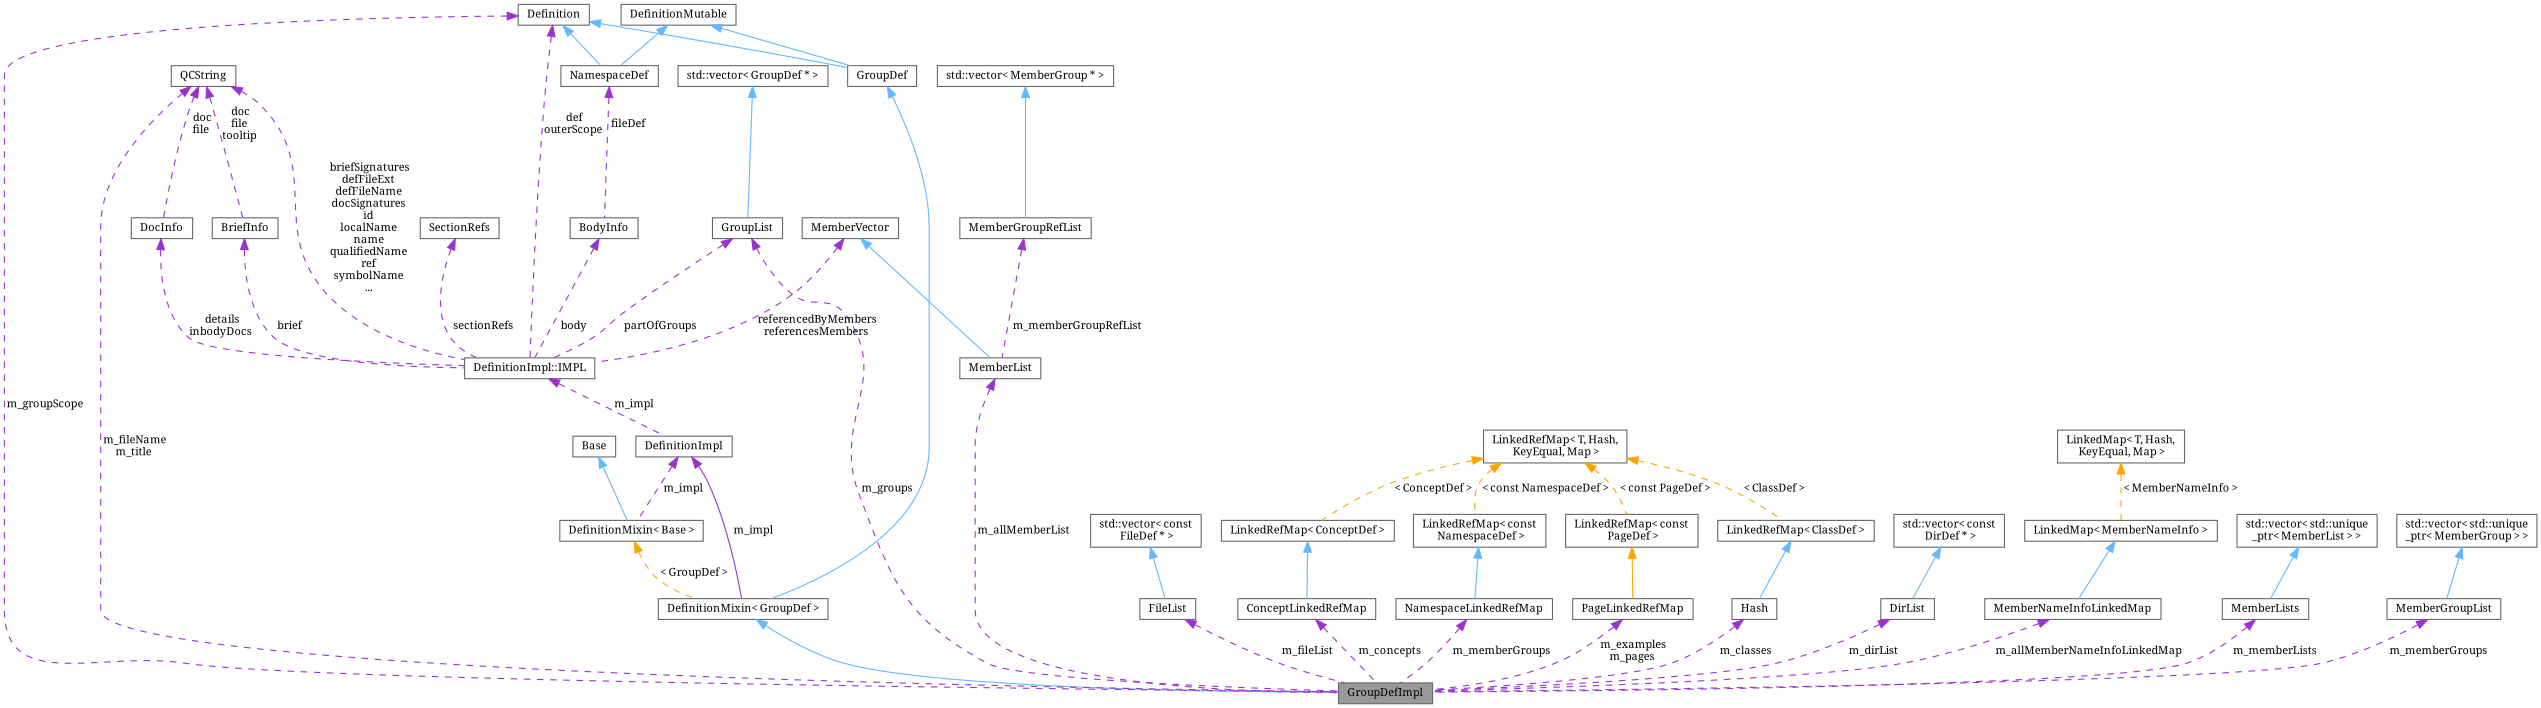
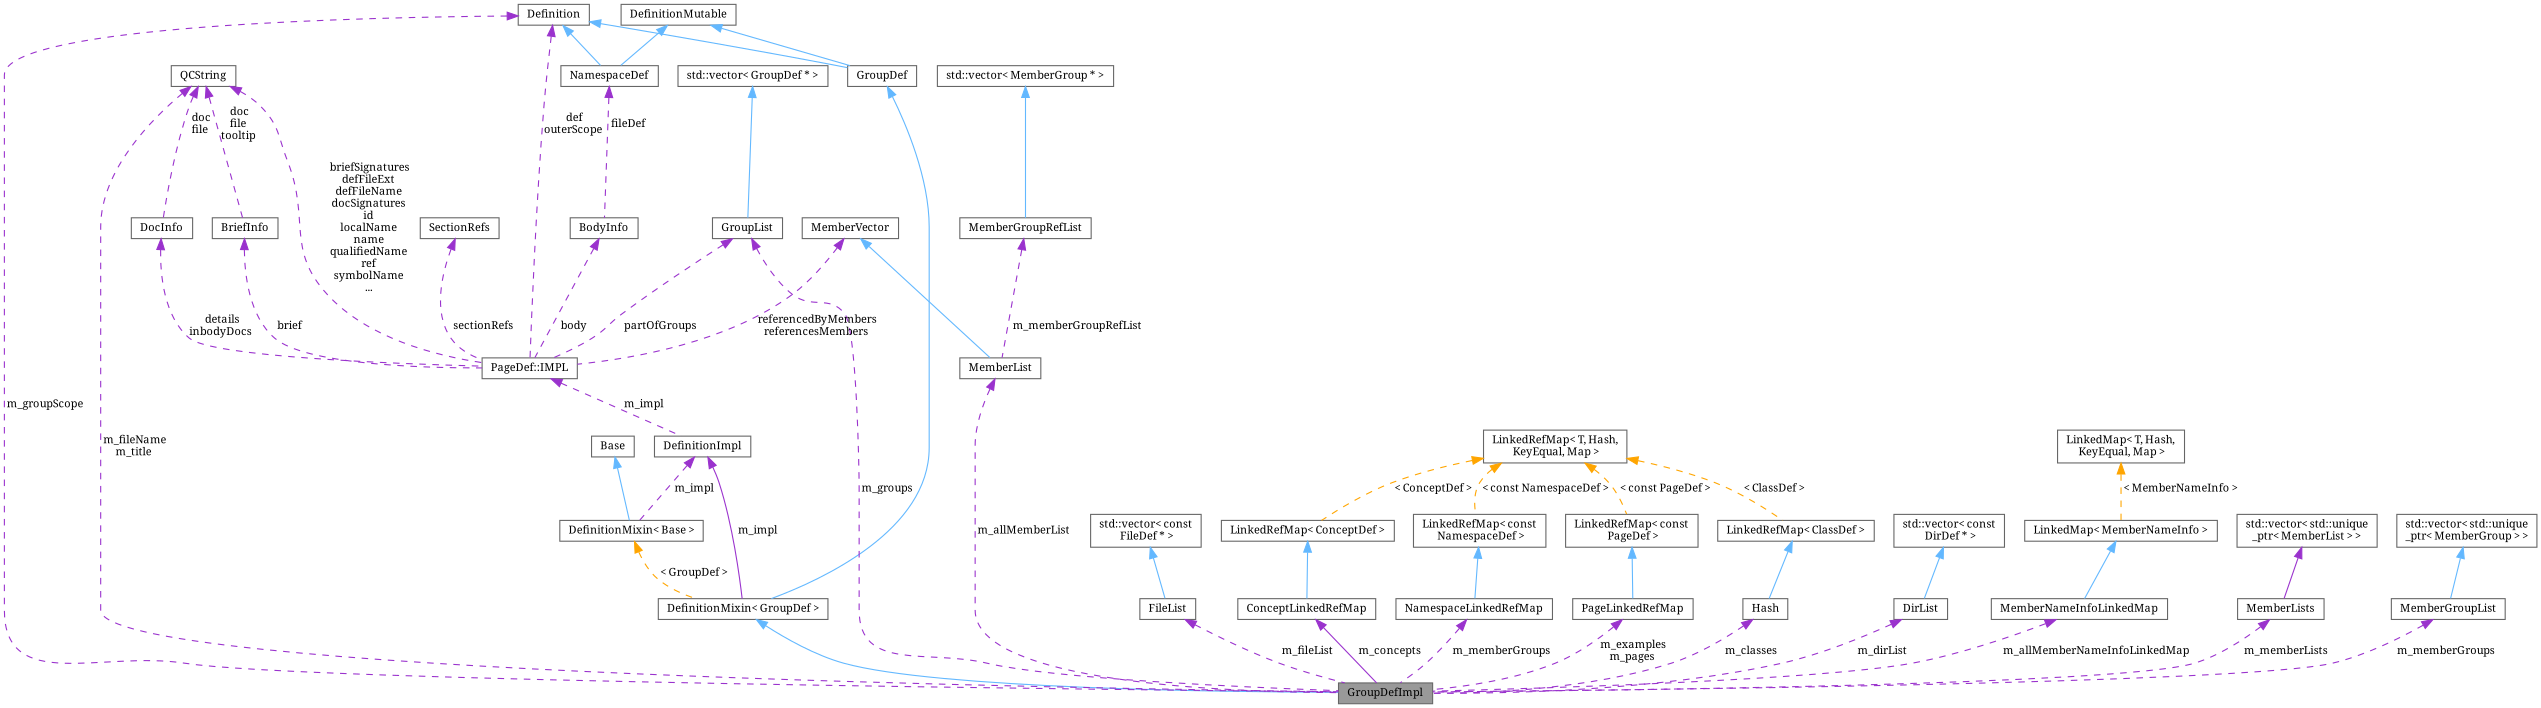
node "DefinitionImpl::IMPL": label "DefinitionImpl::IMPL" -> "PageDef::IMPL"
edge "MemberLists" -> "std::vector< std::unique _ptr< MemberList > >": color steelblue1 -> darkorchid3
edge "PageLinkedRefMap" -> "LinkedRefMap< const PageDef >": color orange -> steelblue1
edge "GroupDefImpl" -> "ConceptLinkedRefMap": style dashed -> solid
